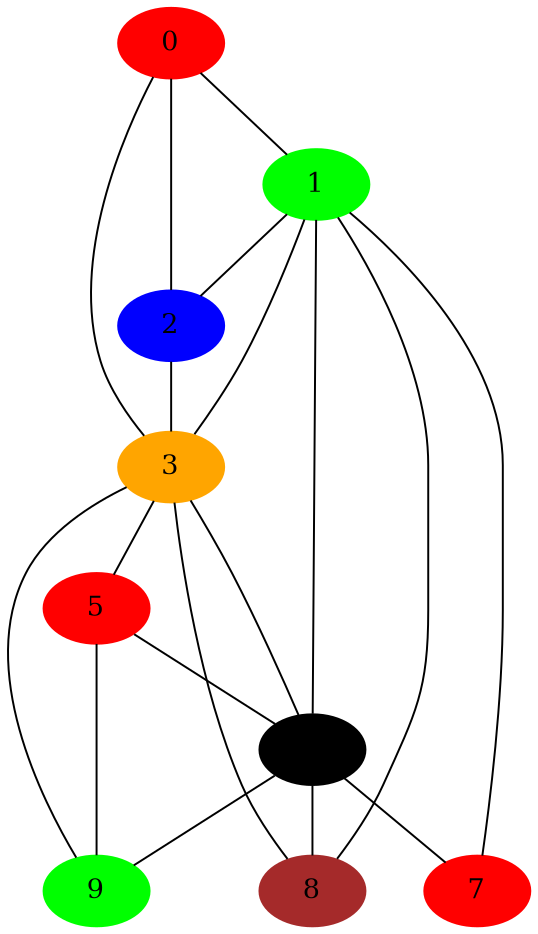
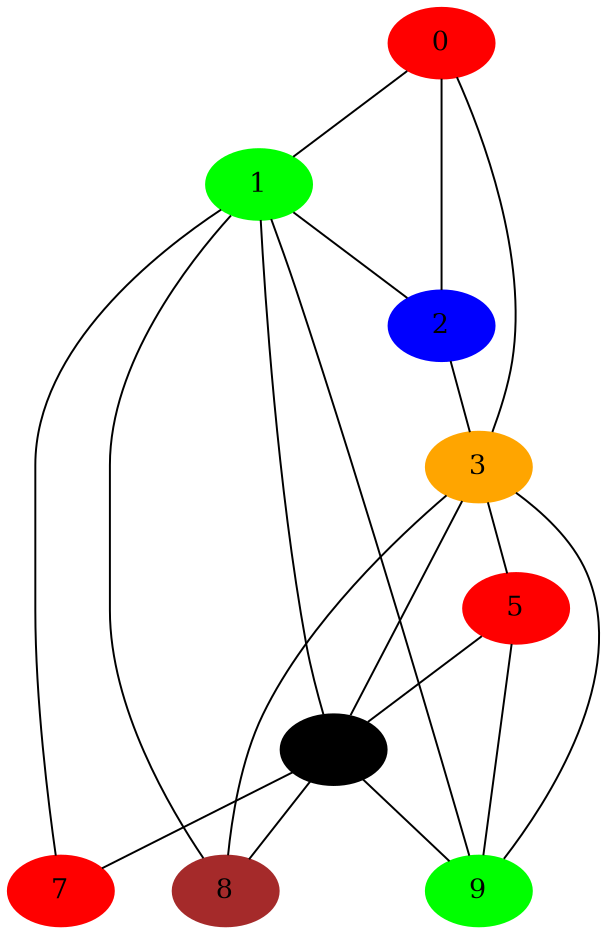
edge "1" -- "3": now "1" -- "9"
